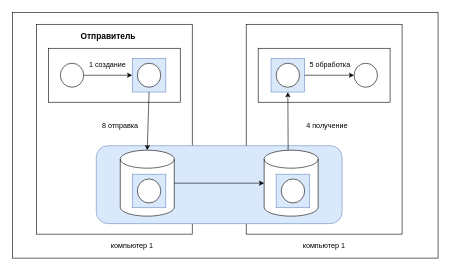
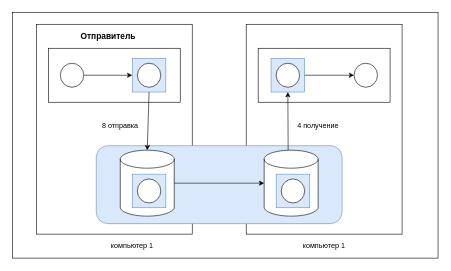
node "1 создание": removed
node "5 обработка": removed
node "4 получение": moved (327, 126) -> (318, 126)
